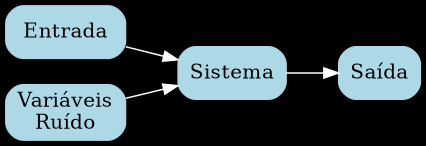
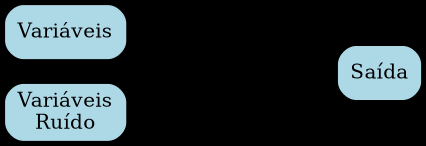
node "Entrada": label "Entrada" -> "Variáveis"
node "Sistema": removed
